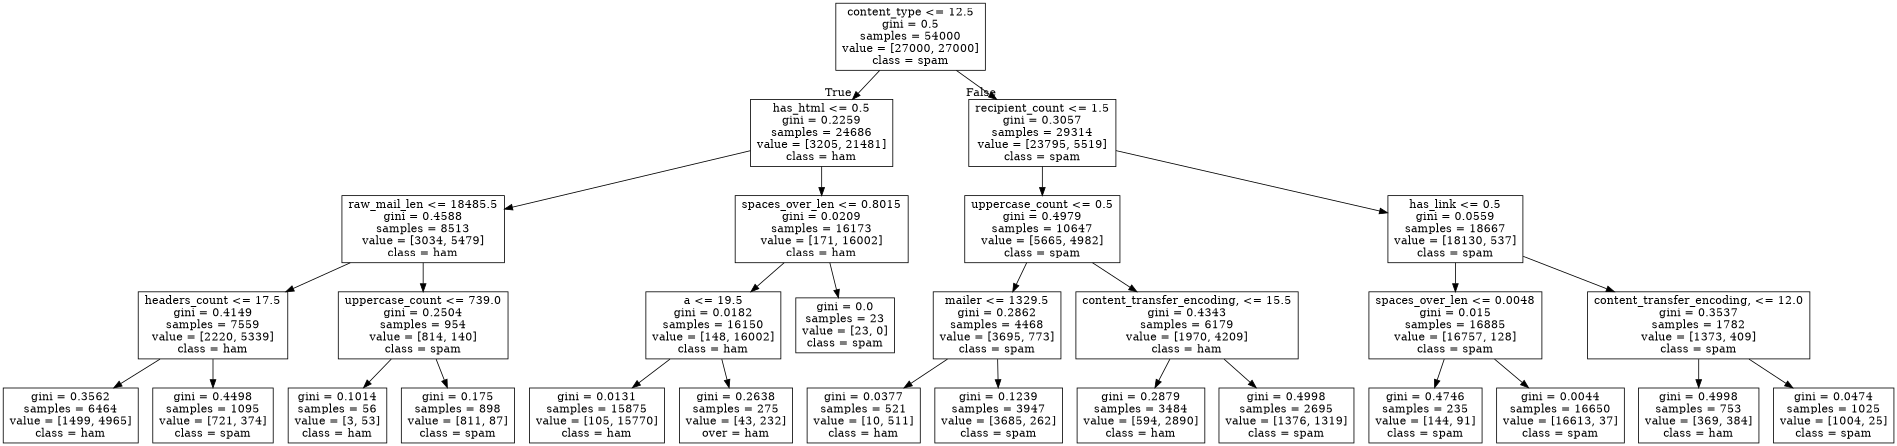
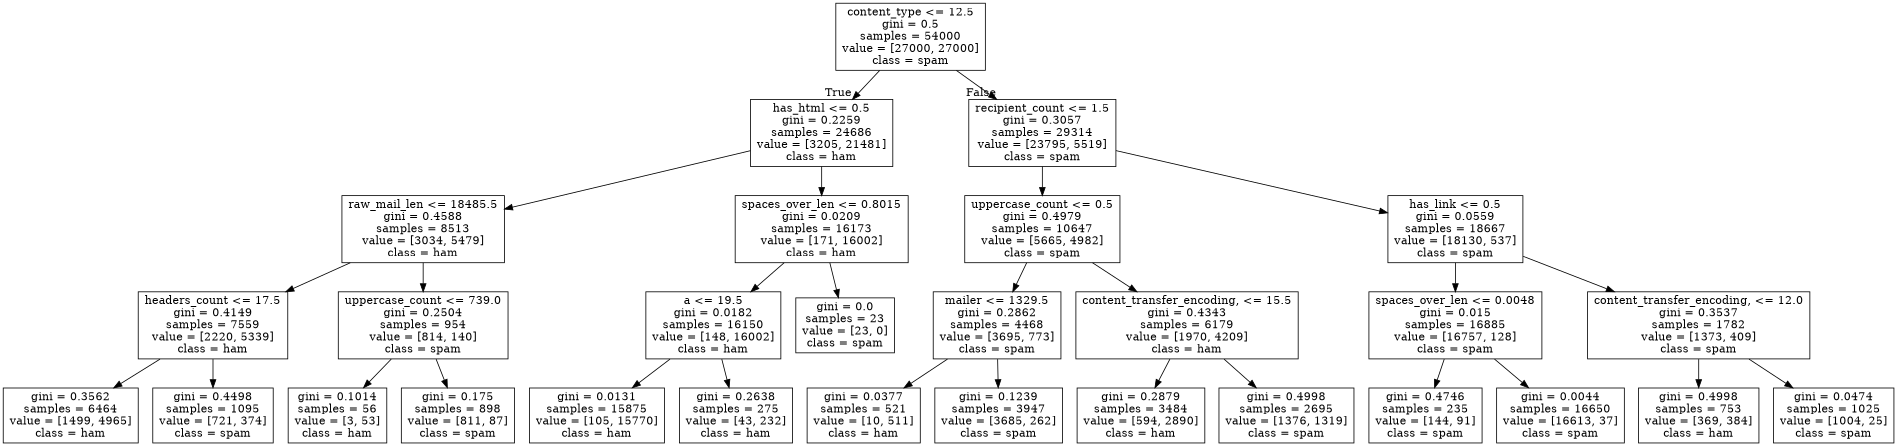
node "gini = 0.2638 samples = 275 value = [43, 232] over = ham": label "gini = 0.2638 samples = 275 value = [43, 232] over = ham" -> "gini = 0.2638 samples = 275 value = [43, 232] class = ham"
